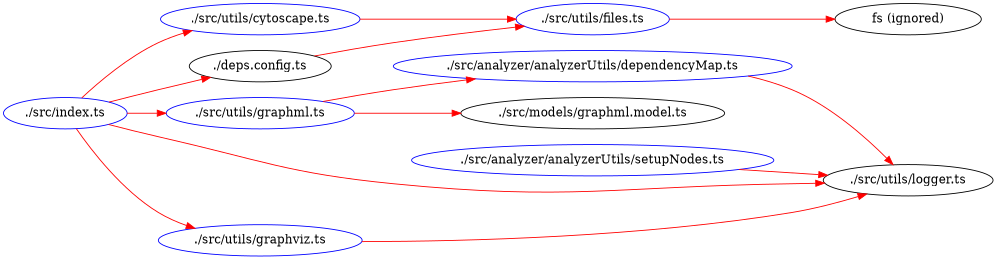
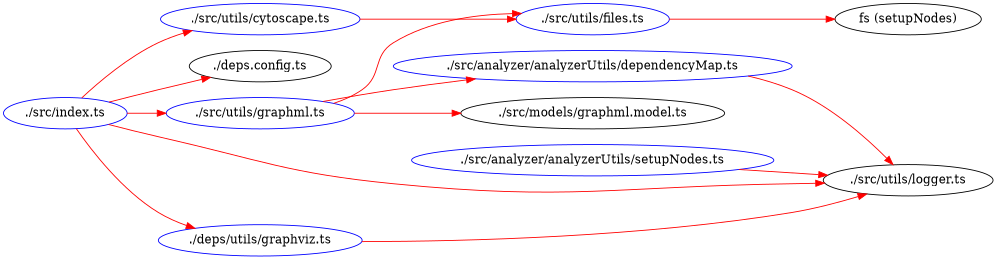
node "fs (ignored)": label "fs (ignored)" -> "fs (setupNodes)"
edge "./deps.config.ts" -> "./src/utils/files.ts": now "./src/utils/graphml.ts" -> "./src/utils/files.ts"
node "./src/utils/graphviz.ts": label "./src/utils/graphviz.ts" -> "./deps/utils/graphviz.ts"
